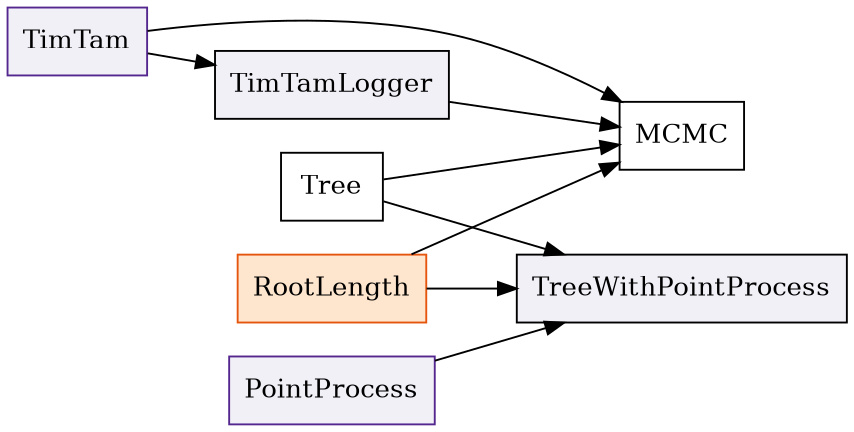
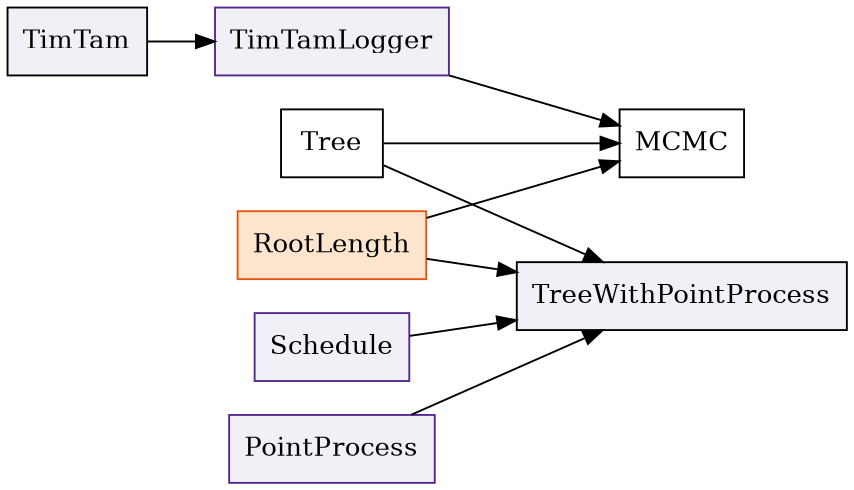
edge "TimTam" -> "MCMC": removed
node "TimTam": color #54278f -> black
node "TimTamLogger": color black -> #54278f
node "Schedule": added
